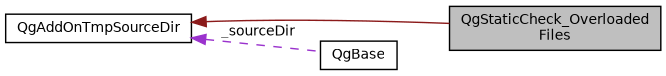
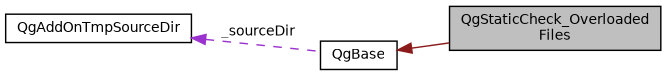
edge "QgStaticCheck_Overloaded Files" -> "QgAddOnTmpSourceDir": now "QgStaticCheck_Overloaded Files" -> "QgBase"
